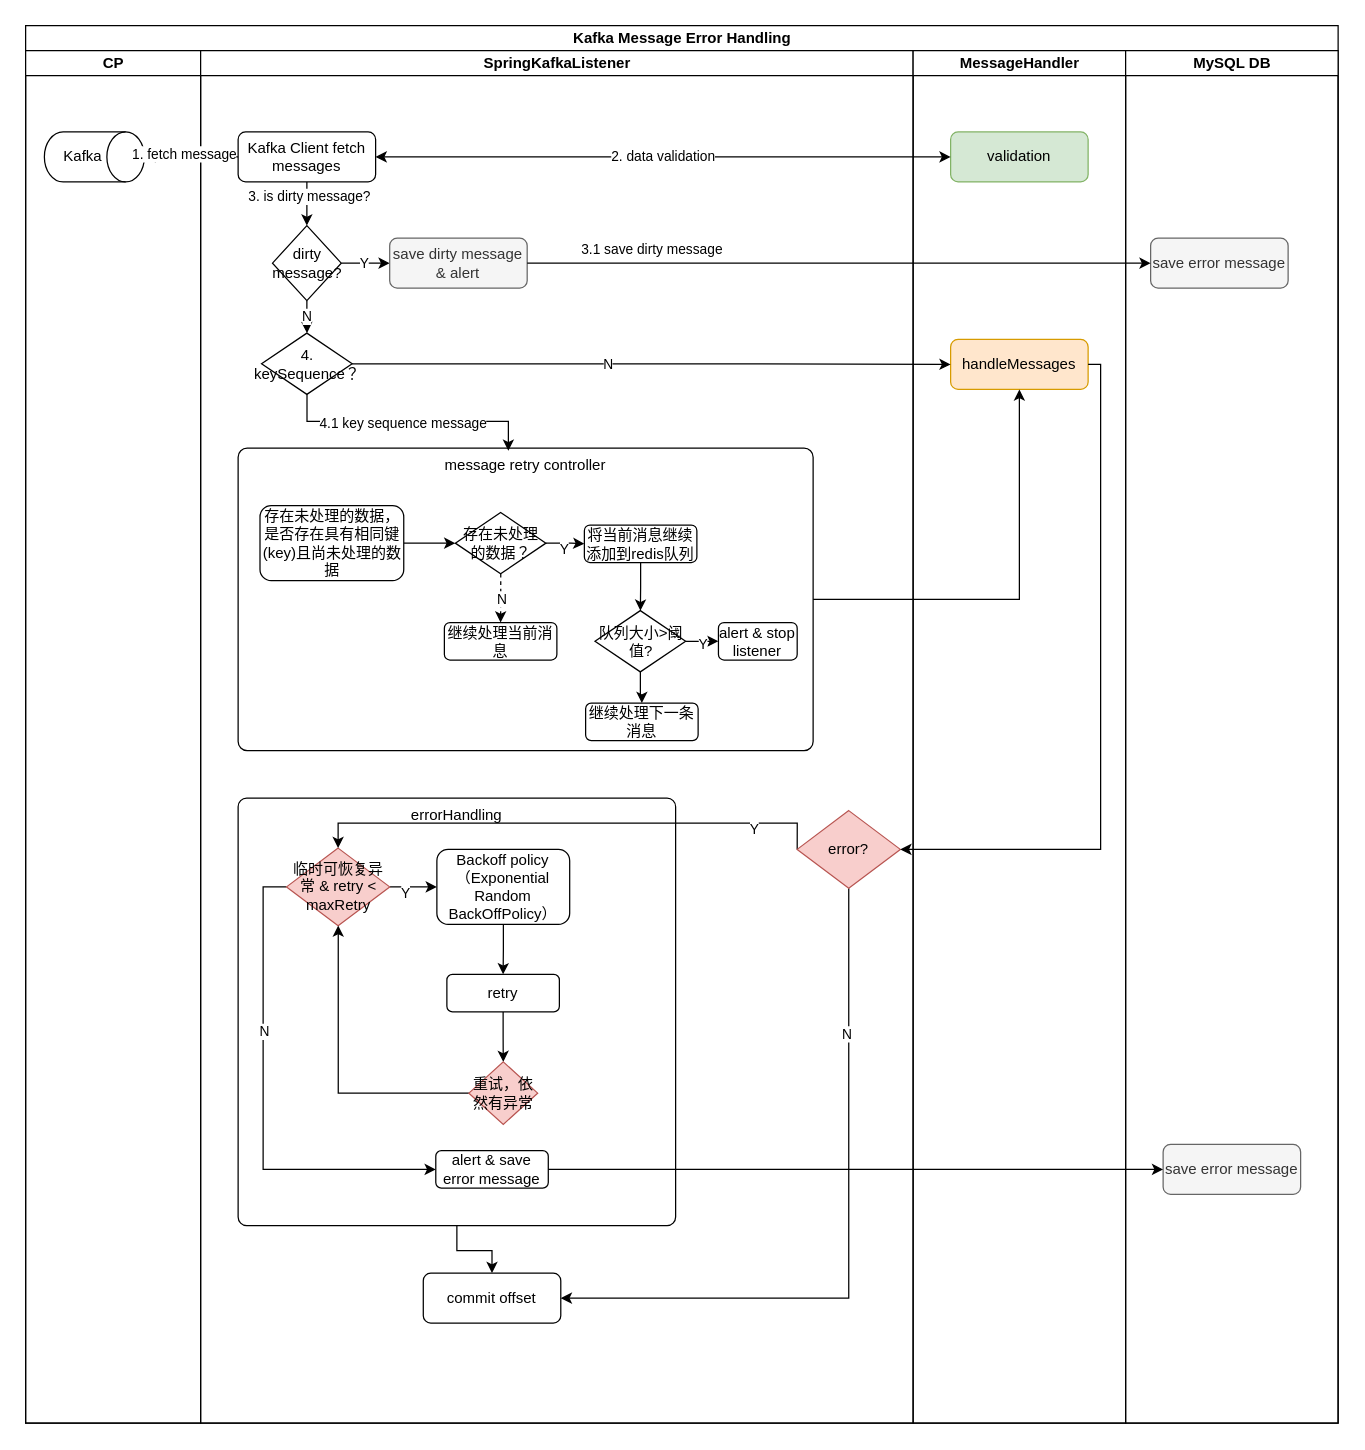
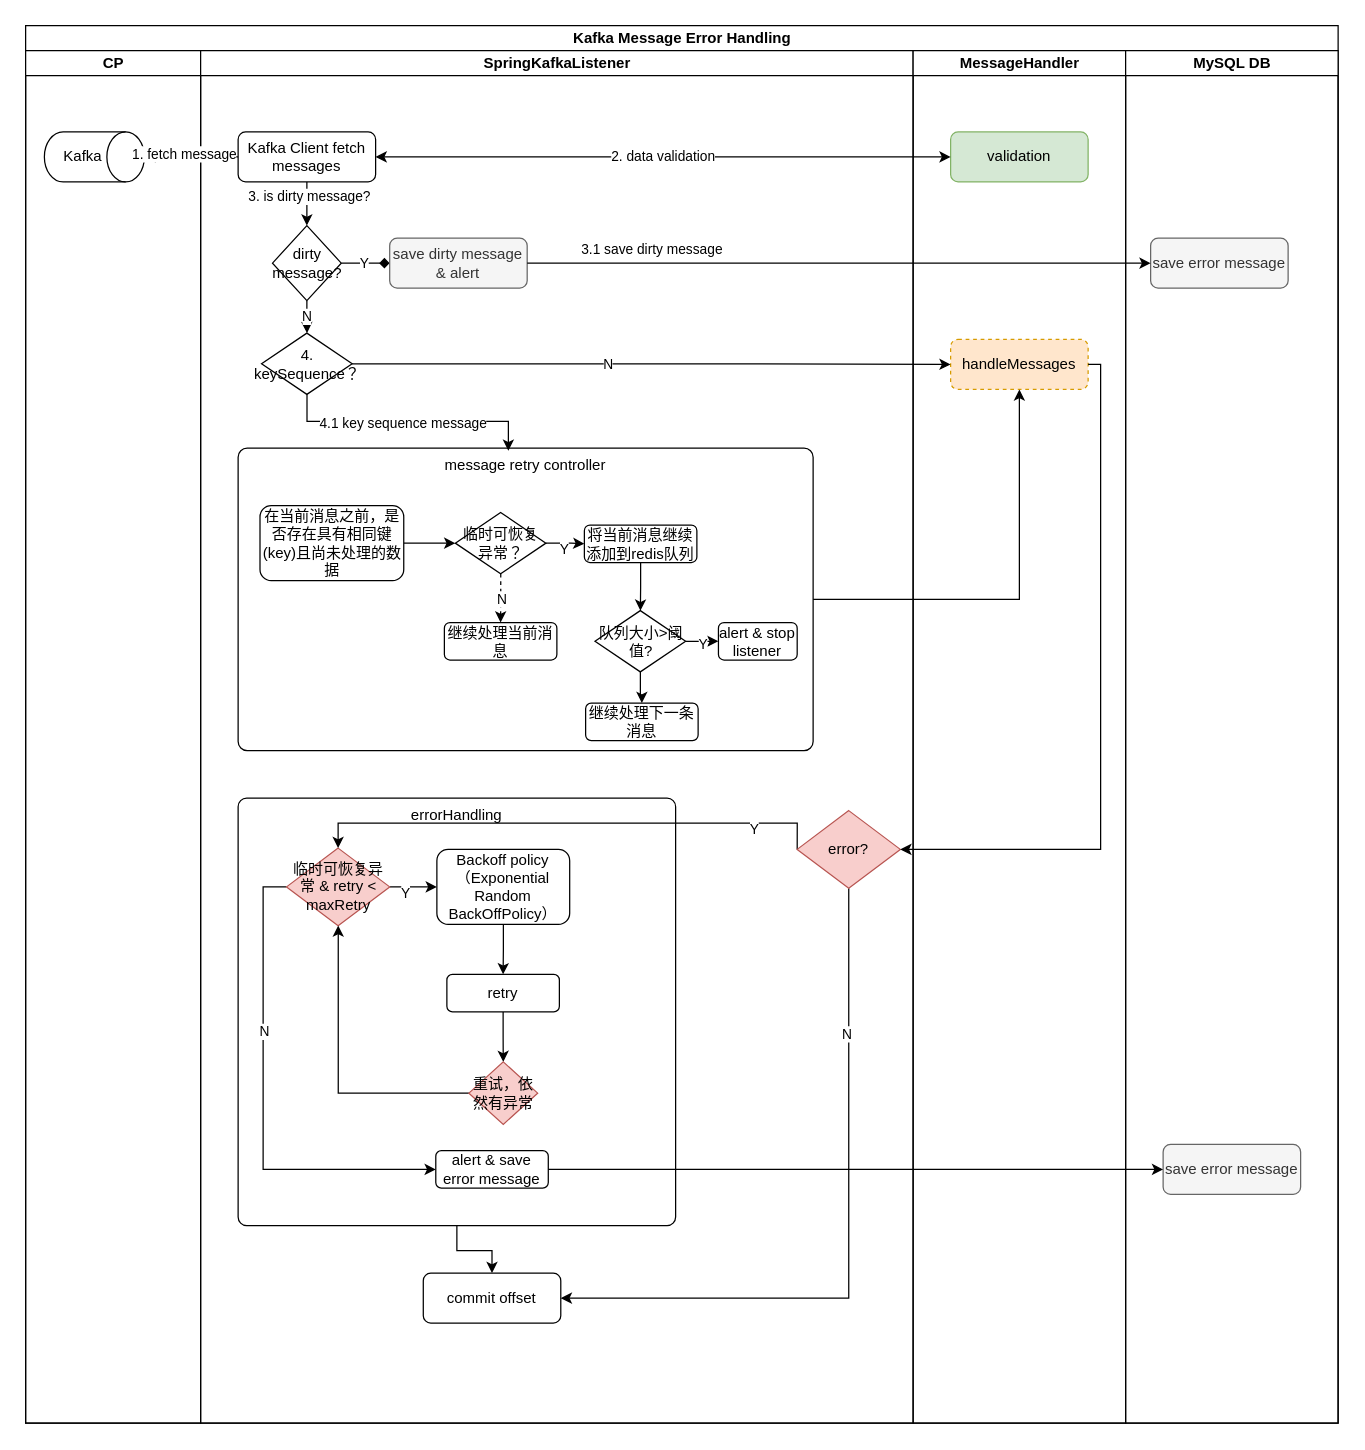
edge "dirty message?" -> "save dirty message & alert": arrowhead classic -> diamond
node "handleMessages": style solid -> dashed
node "存在未处理的数据，是否存在具有相同键(key)且尚未处理的数据": label "存在未处理的数据，是否存在具有相同键(key)且尚未处理的数据" -> "在当前消息之前，是否存在具有相同键(key)且尚未处理的数据"
node "存在未处理的数据？": label "存在未处理的数据？" -> "临时可恢复异常？"
